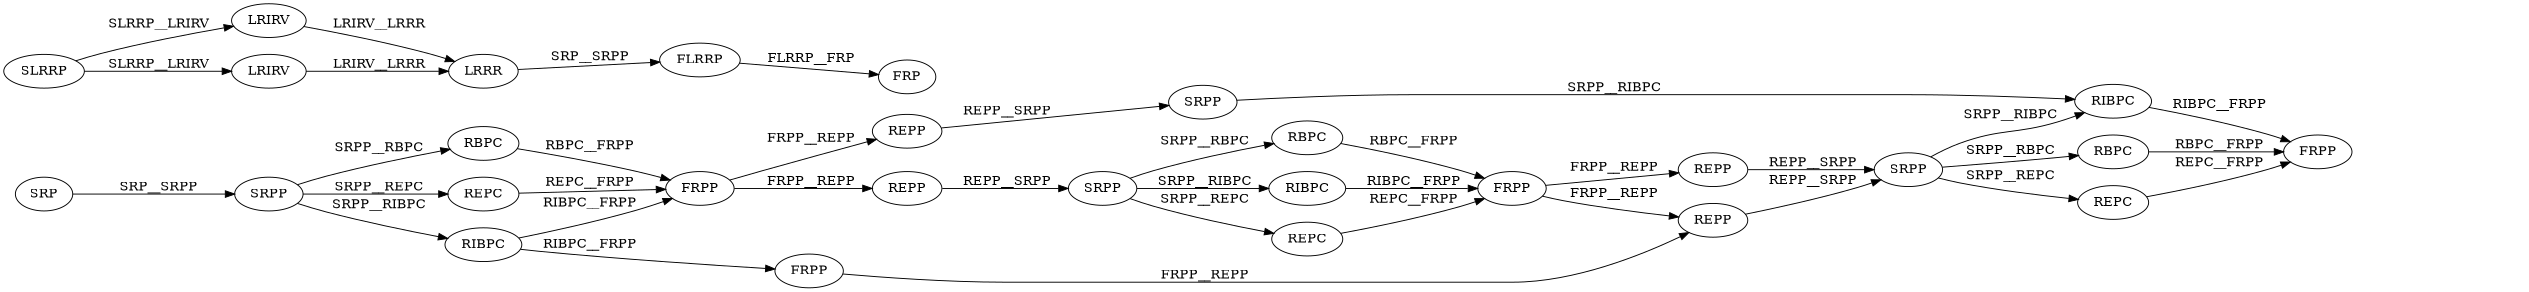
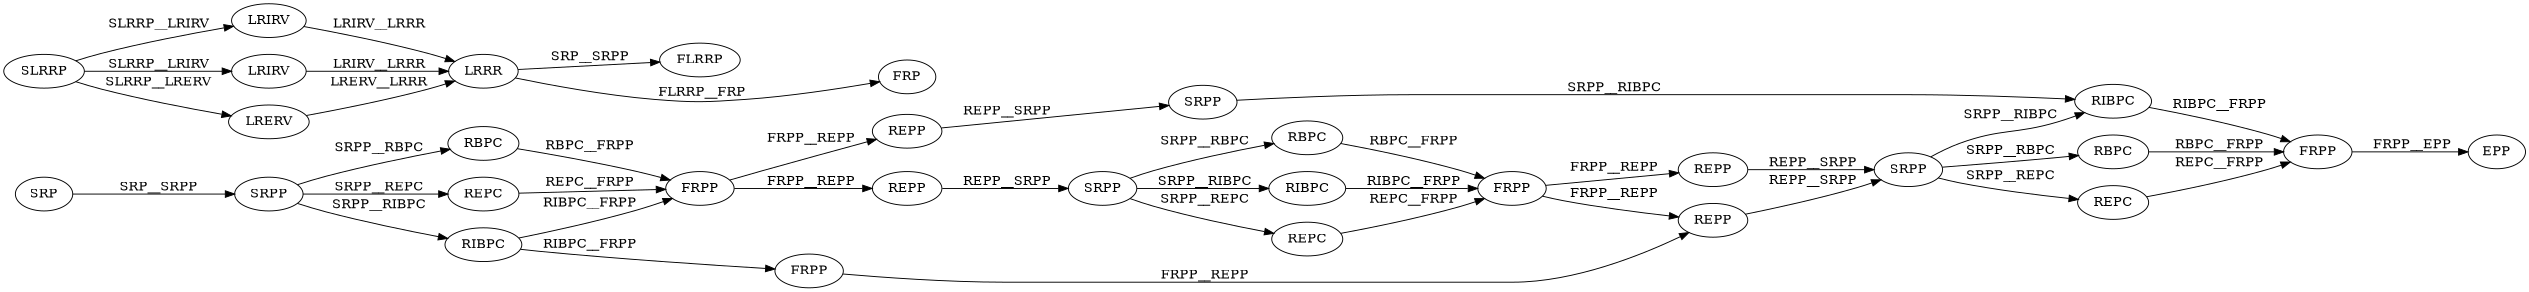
edge "FLRRP" -> "FRP": now "LRRR" -> "FRP"
node "LRERV": added
node "EPP": added
